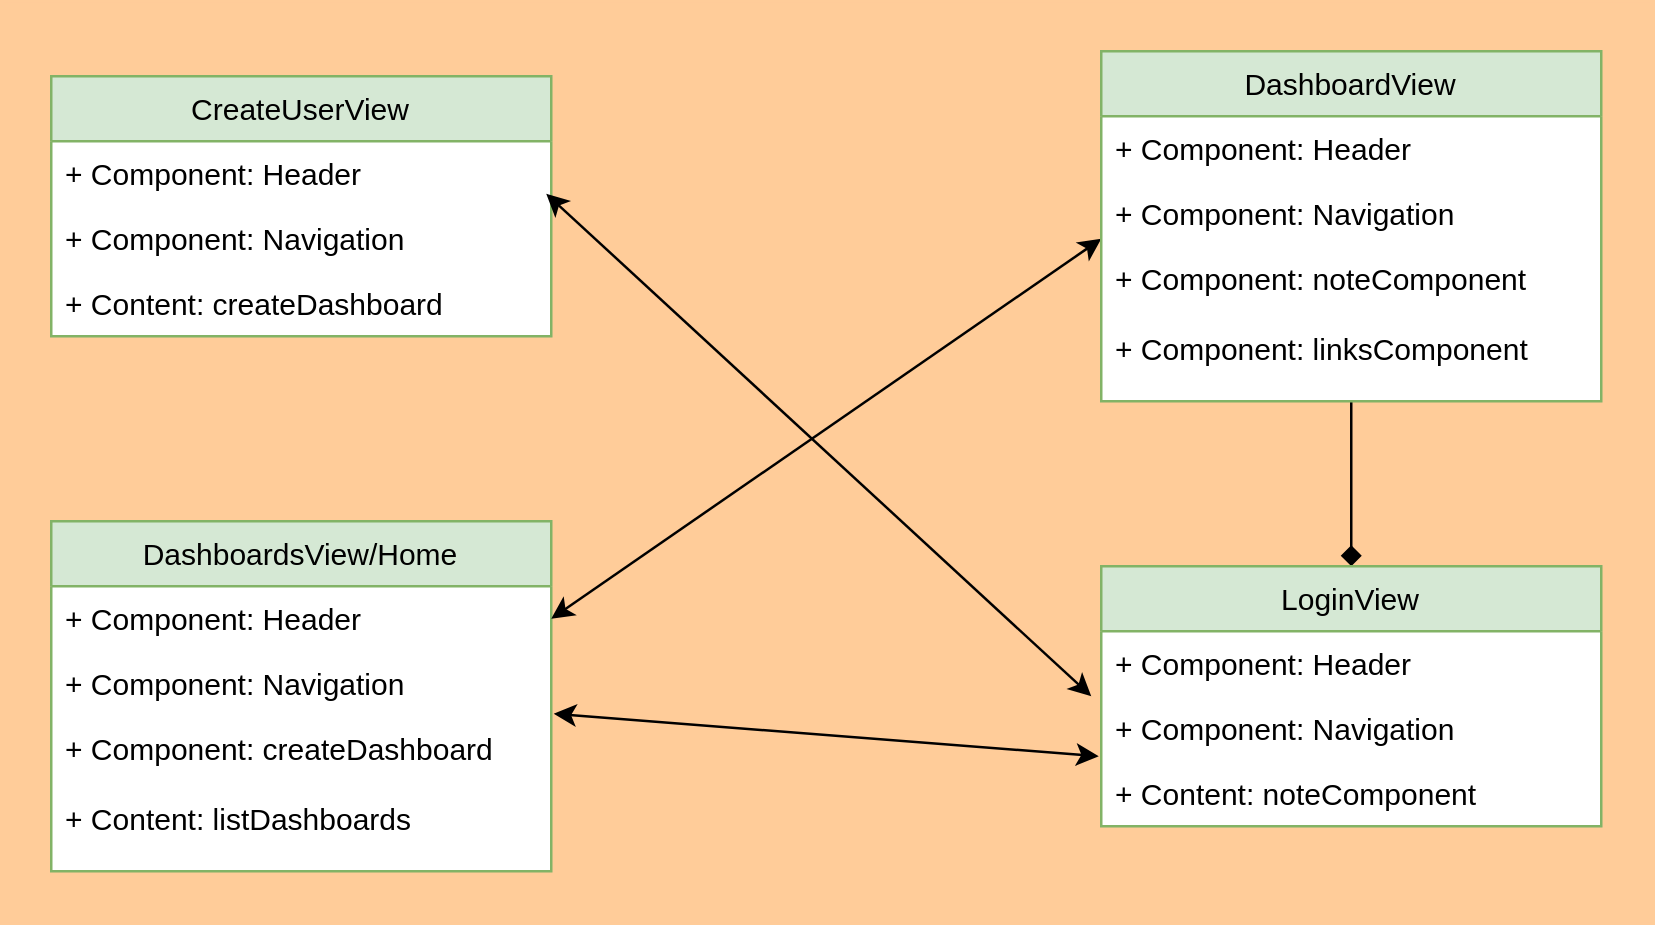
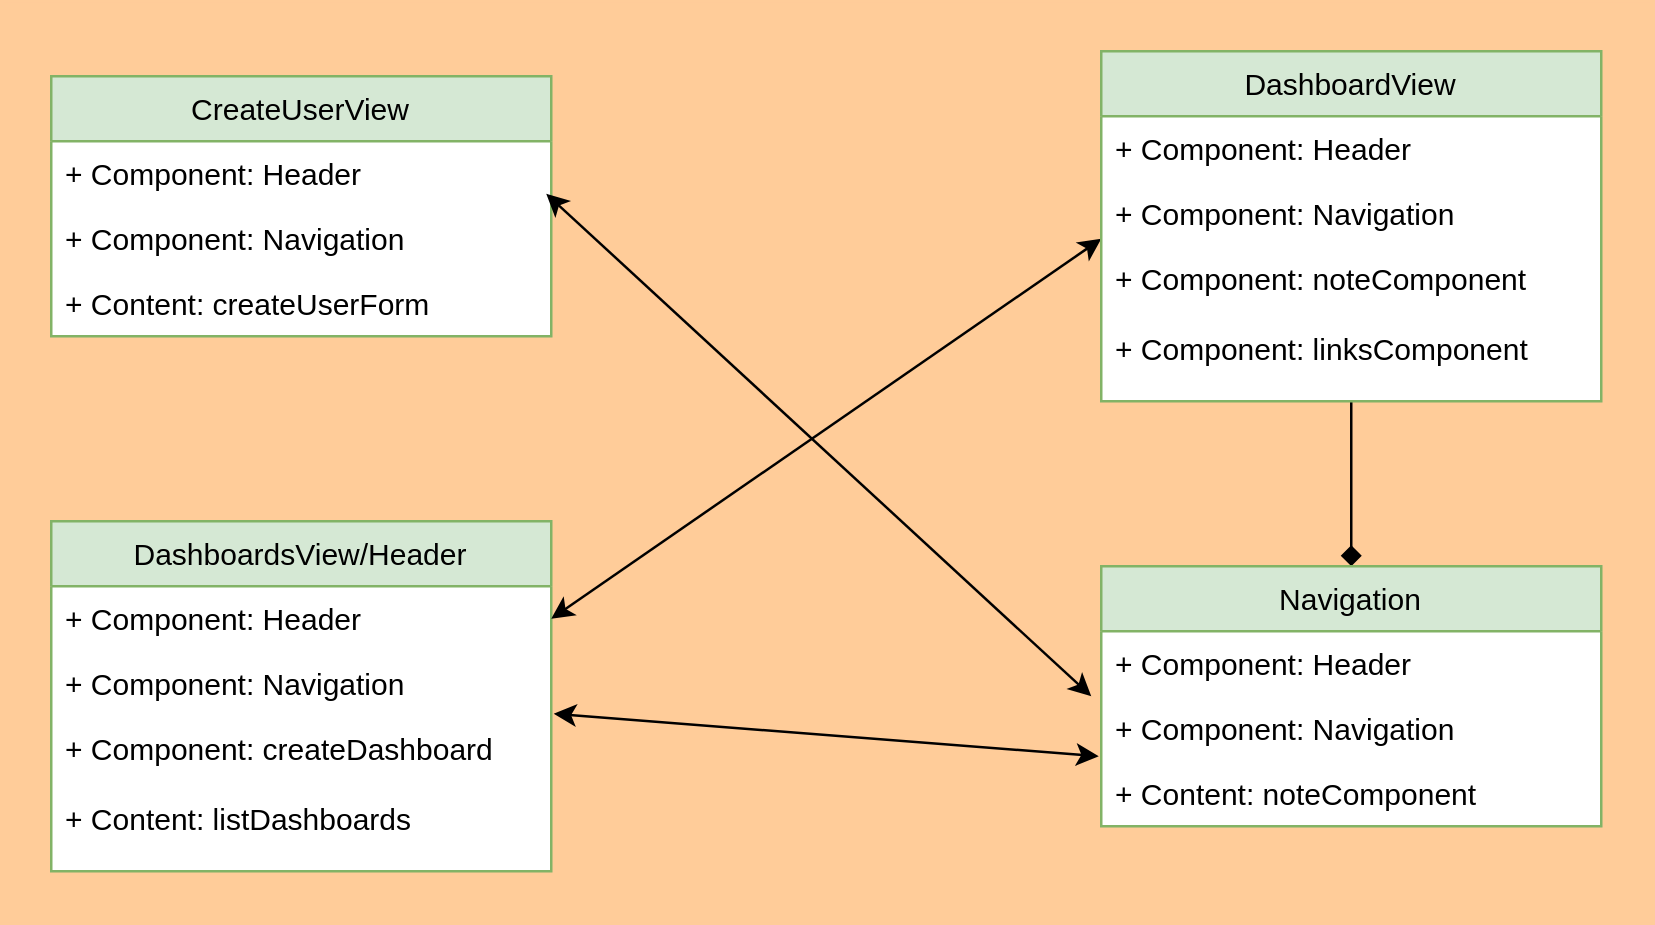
node "+ Content: createDashboard": label "+ Content: createDashboard" -> "+ Content: createUserForm"
node "DashboardsView/Home": label "DashboardsView/Home" -> "DashboardsView/Header"
node "LoginView": label "LoginView" -> "Navigation"
